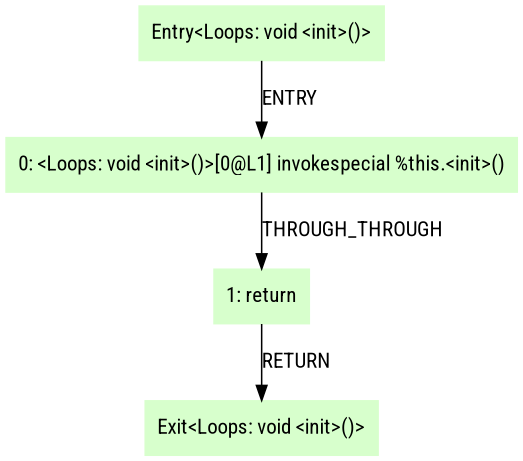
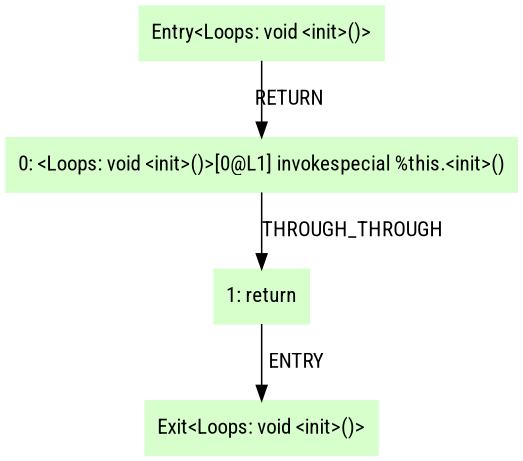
edge "Entry<Loops: void <init>()>" -> "0: <Loops: void <init>()>[0@L1] invokespecial %this.<init>()": label "ENTRY" -> "RETURN"
edge "1: return" -> "Exit<Loops: void <init>()>": label "RETURN" -> "ENTRY"
